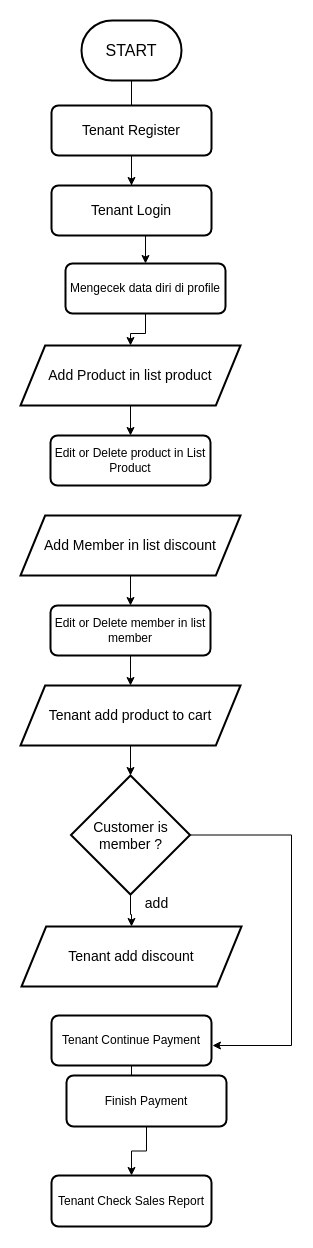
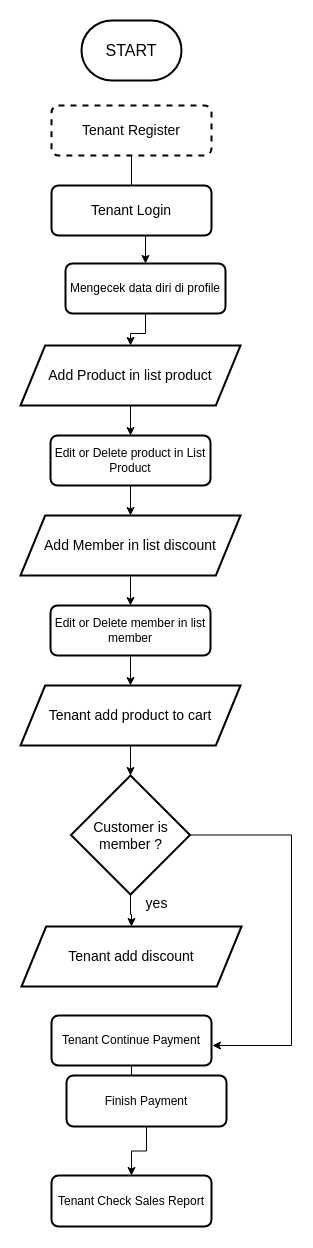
edge "START" -> "Tenant Login": removed
node "Tenant Register": style solid -> dashed
edge "Edit or Delete product in List Product" -> "Add Member in list discount": added
node "add": label "add" -> "yes"
